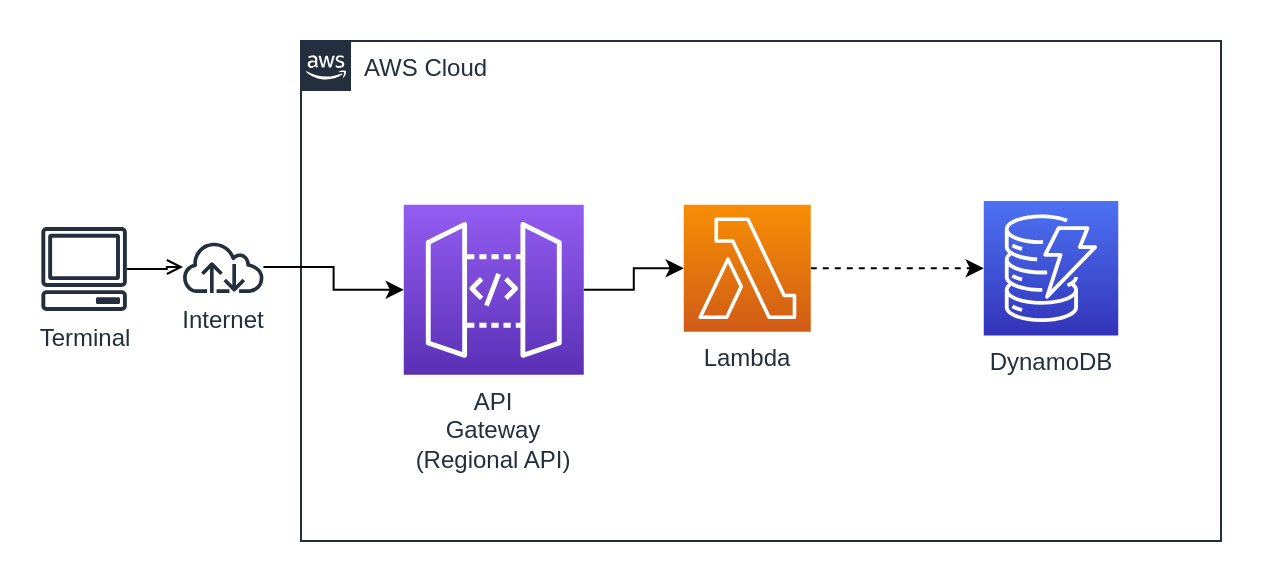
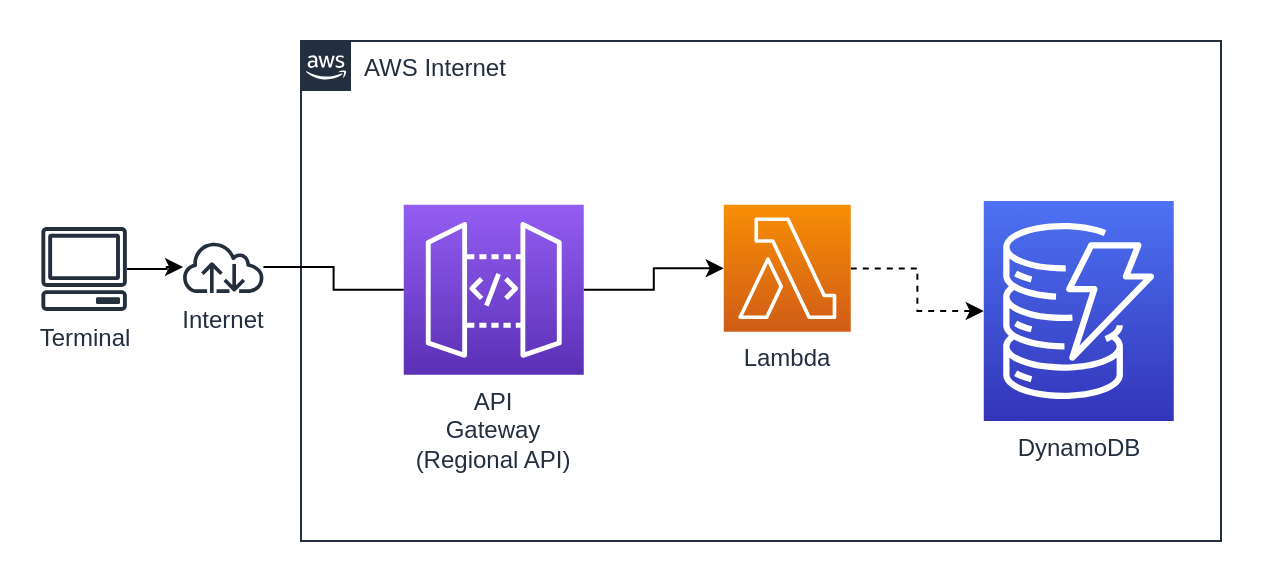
node "AWS Cloud": label "AWS Cloud" -> "AWS Internet"
edge "Terminal" -> "Internet": arrowhead open -> classic
node "Lambda": moved (747, 268) -> (787, 268)
node "DynamoDB": size 135x135 -> 190x220
edge "Internet" -> "API Gateway (Regional API)": arrowhead classic -> none
